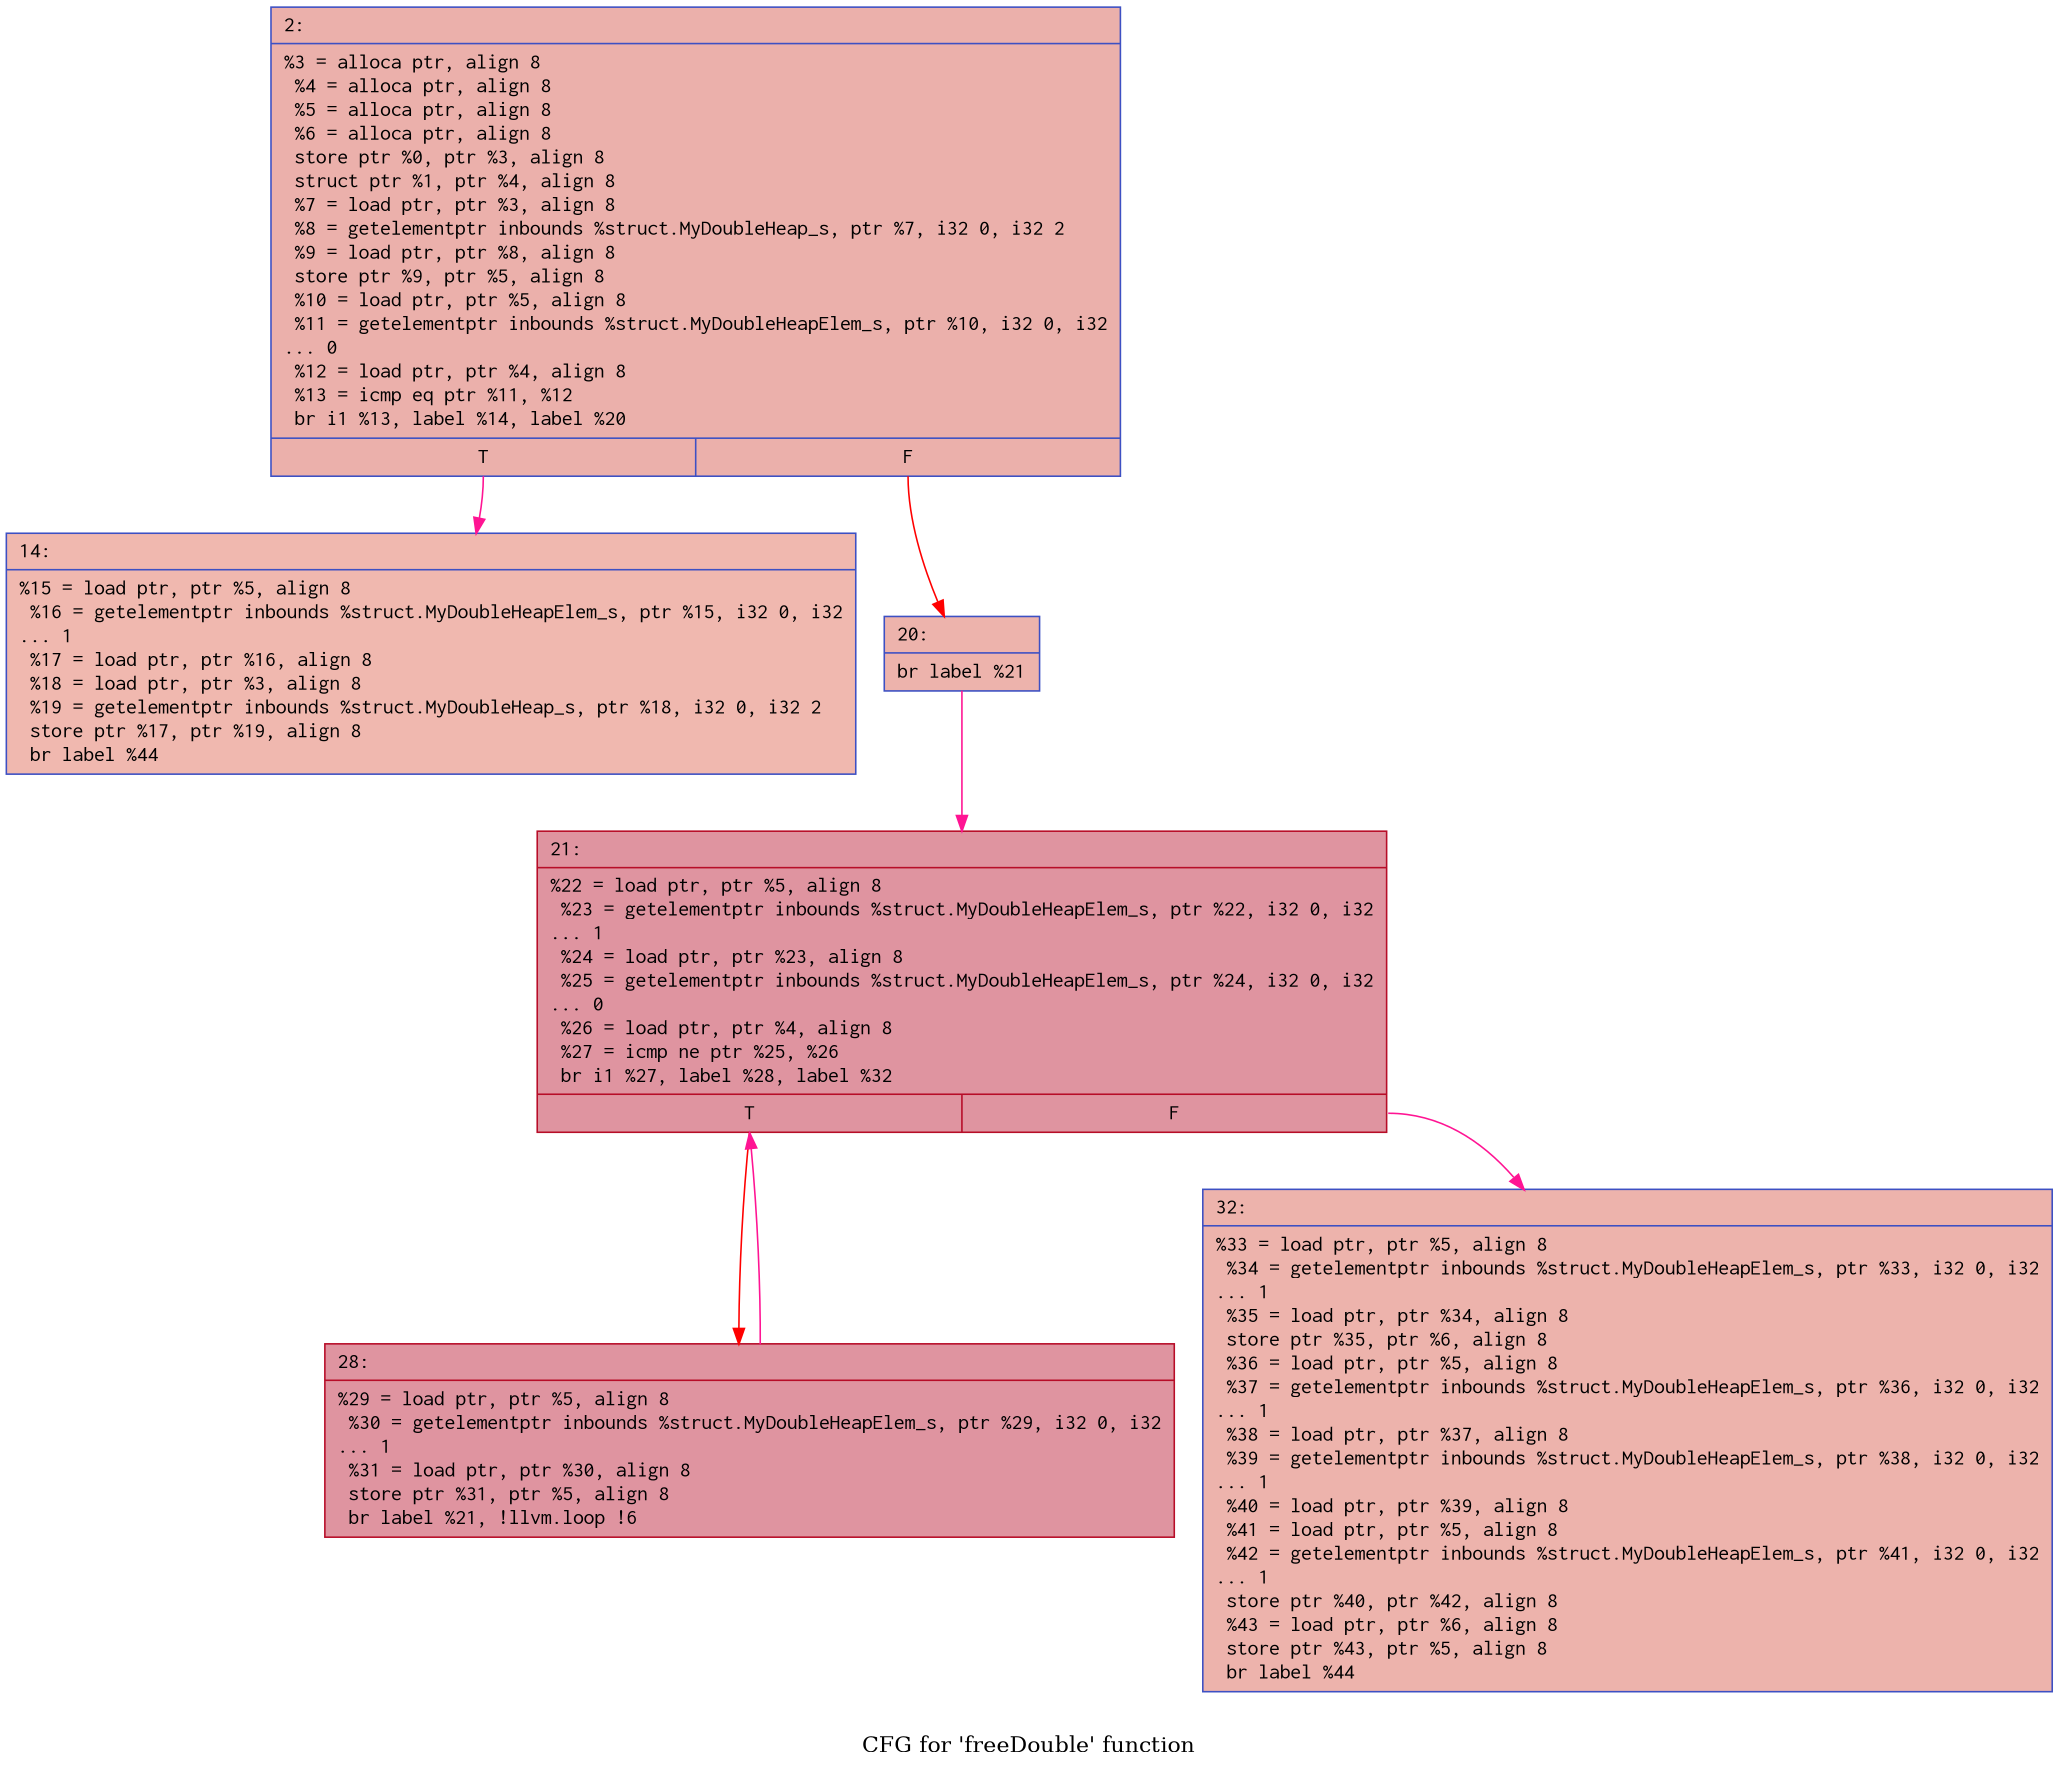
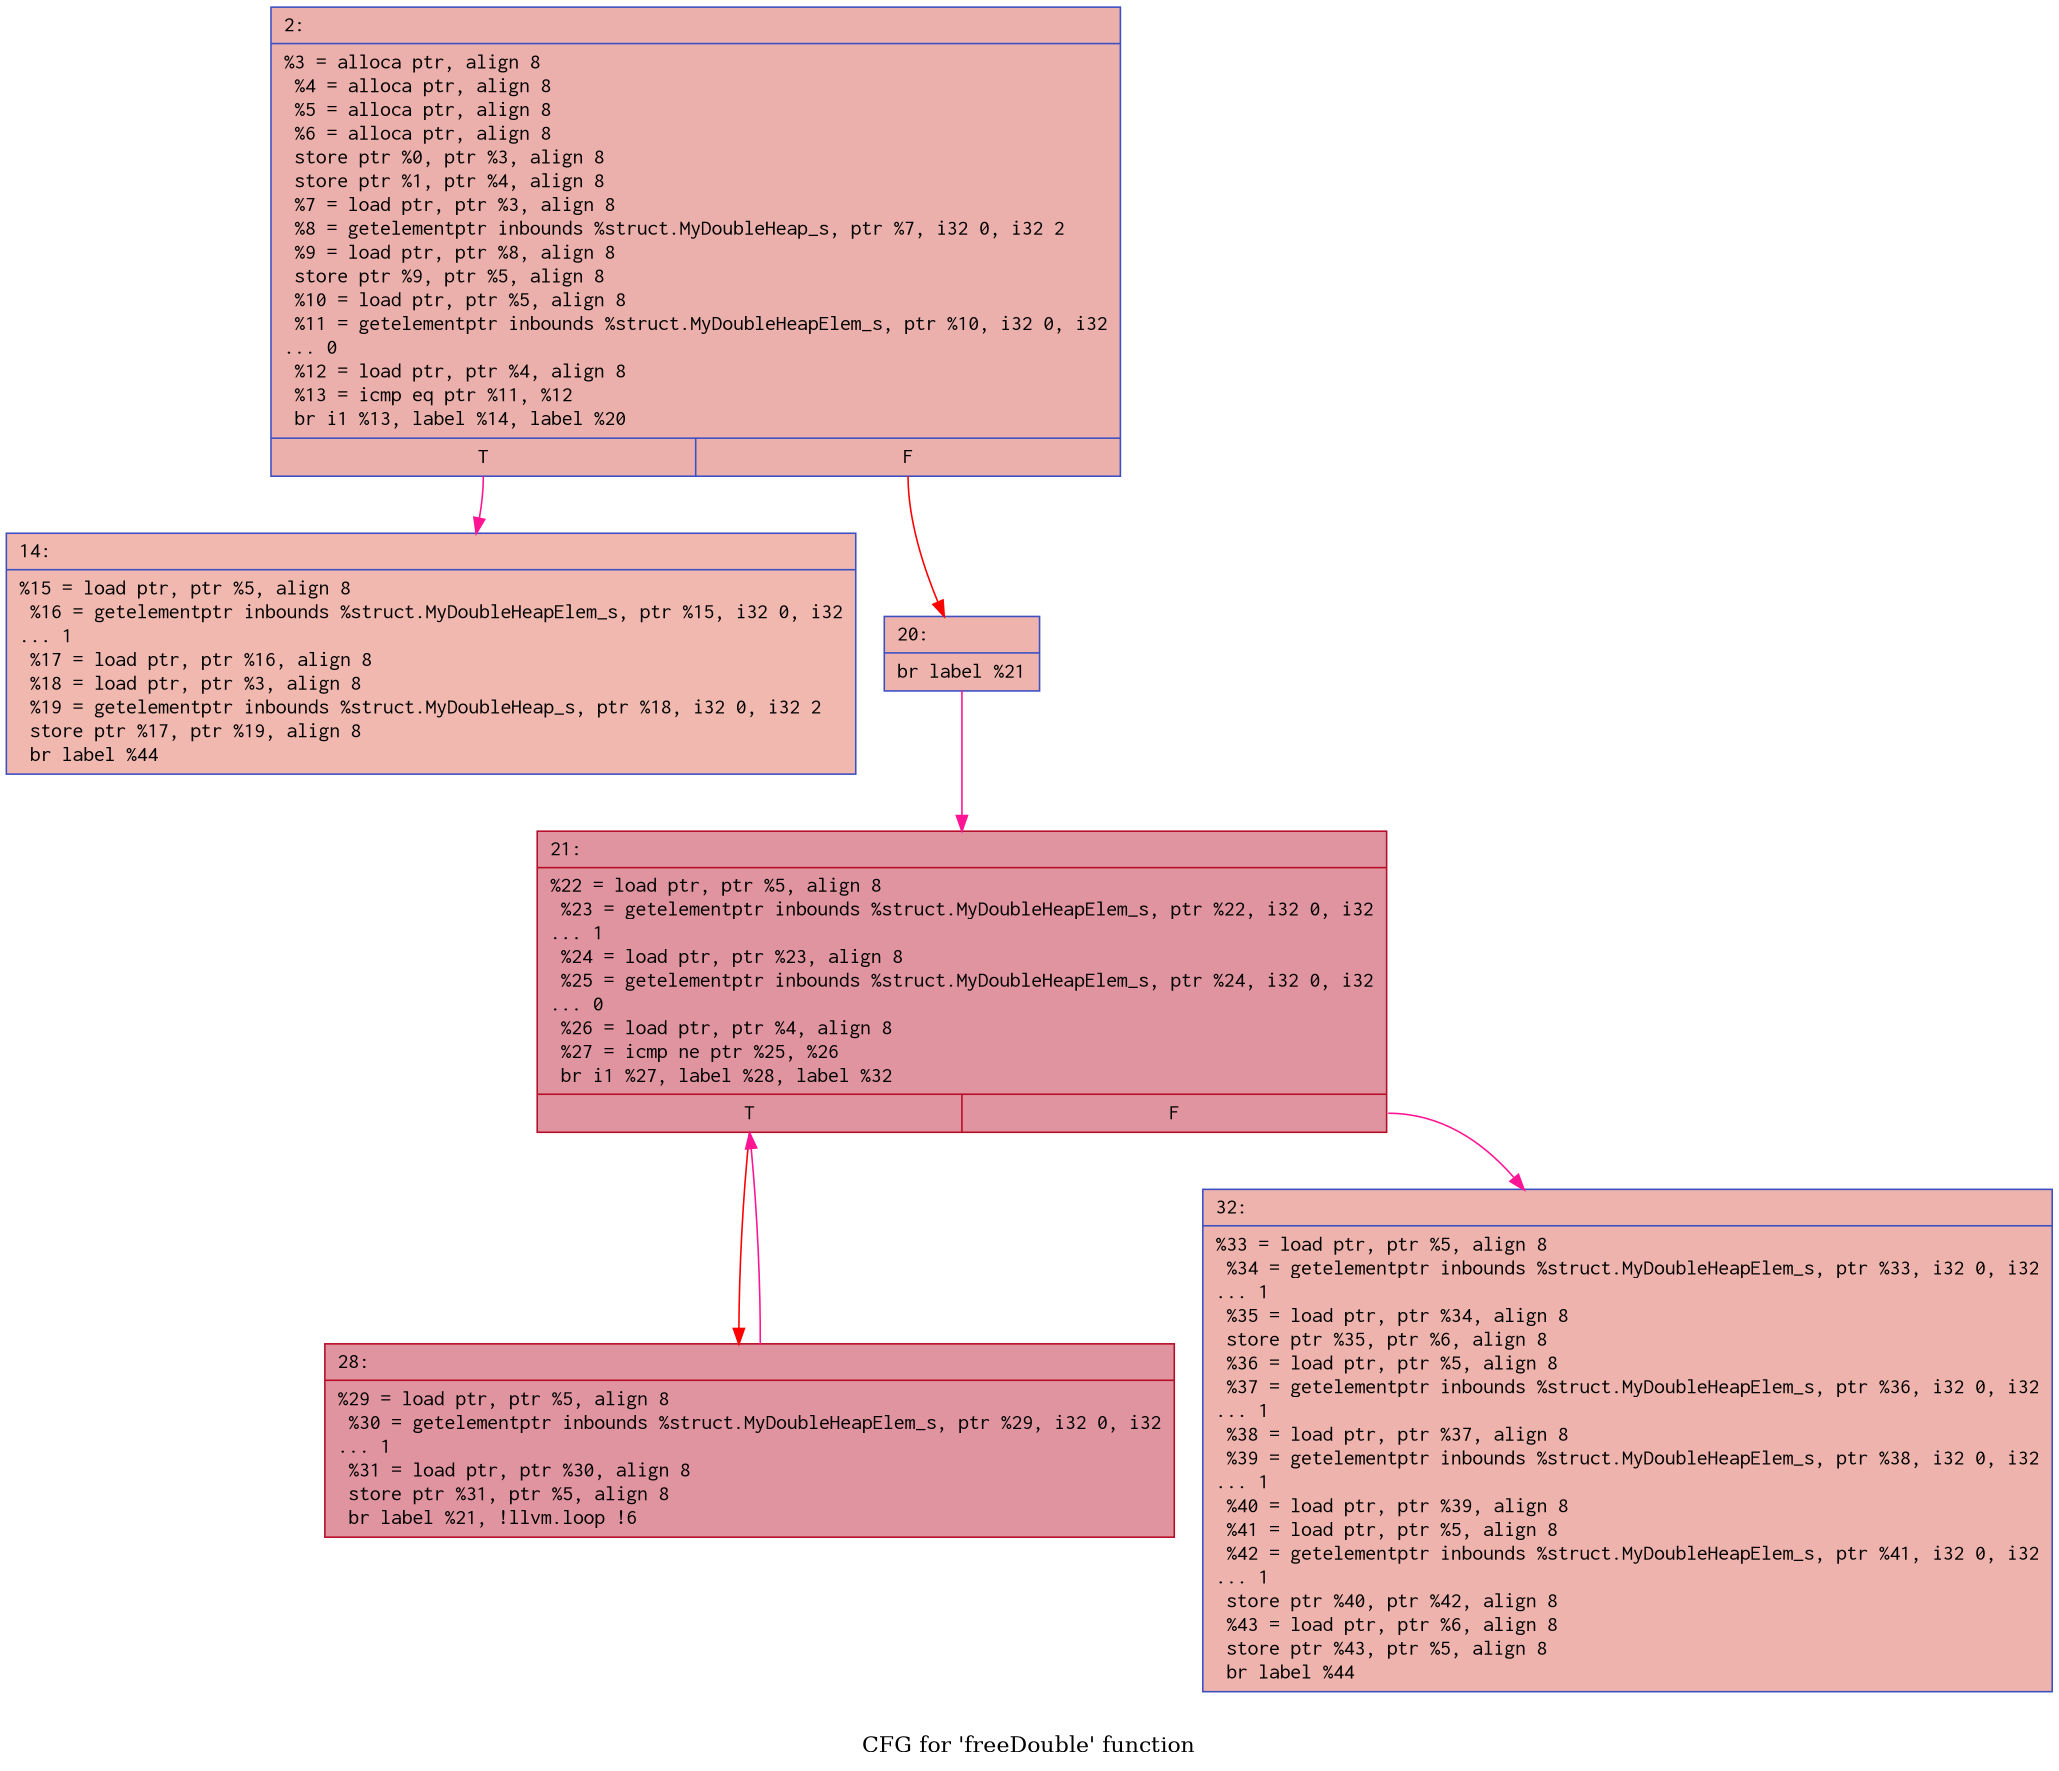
node "2:": text "struct ptr %1, ptr %4, align 8" -> "store ptr %1, ptr %4, align 8"
